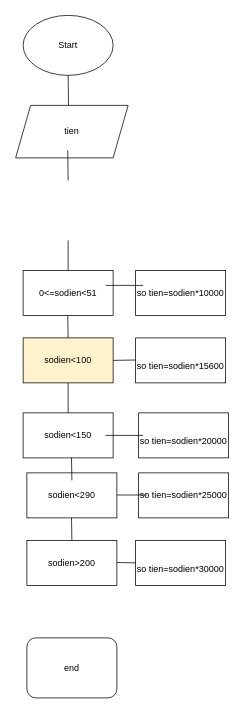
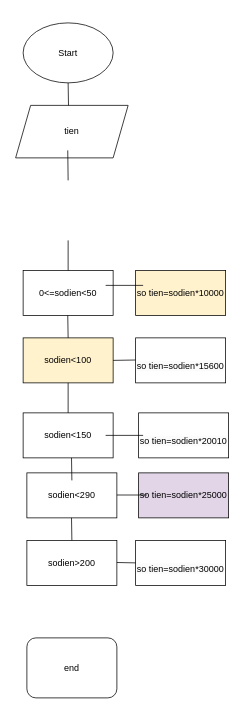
node "Start": moved (68, 45) -> (68, 53)
node "0<=sodien<51": label "0<=sodien<51" -> "0<=sodien<50"
node "so tien=sodien*10000": fillcolor #ffffff -> #fff2cc
node "so tien=sodien*20000": label "so tien=sodien*20000" -> "so tien=sodien*20010"
node "so tien=sodien*25000": fillcolor #ffffff -> #e1d5e7
